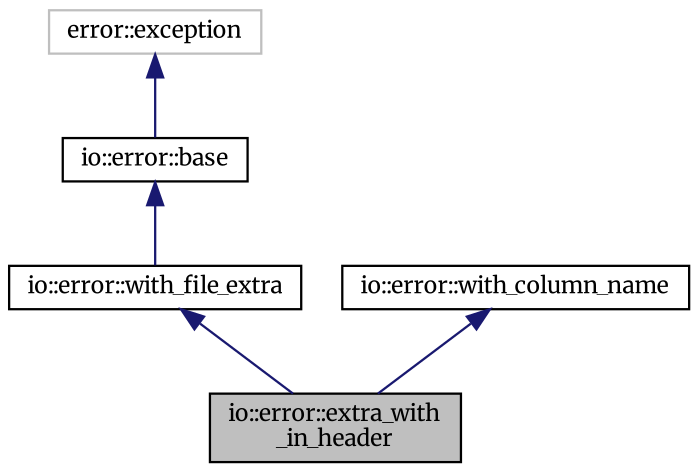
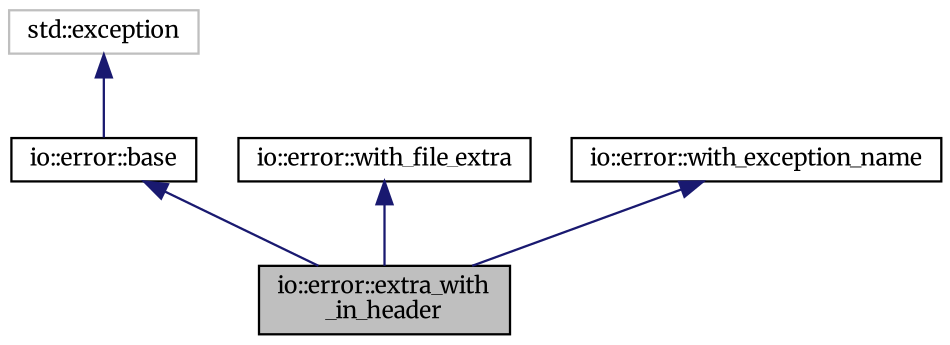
node "error::exception": label "error::exception" -> "std::exception"
edge "io::error::with_file_extra" -> "io::error::base": now "io::error::extra_with _in_header" -> "io::error::base"
node "io::error::with_column_name": label "io::error::with_column_name" -> "io::error::with_exception_name"
